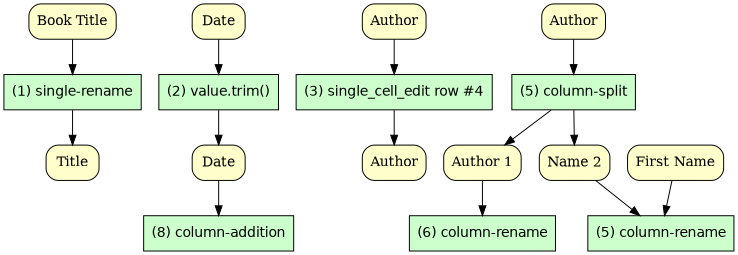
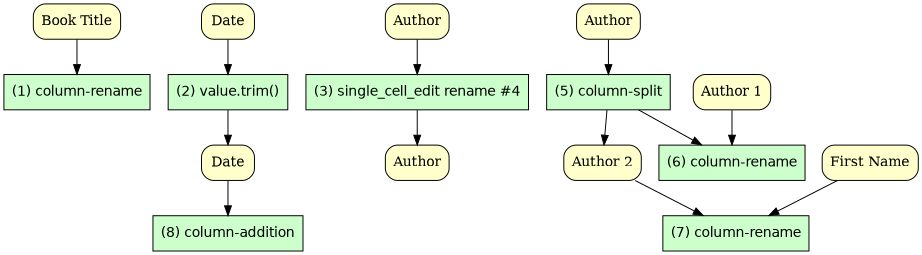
node "(1) single-rename": label "(1) single-rename" -> "(1) column-rename"
node "(3) single_cell_edit row #4": label "(3) single_cell_edit row #4" -> "(3) single_cell_edit rename #4"
edge "(5) column-split" -> "Author 1": now "(5) column-split" -> "(6) column-rename"
node "Title": removed
node "Name 2": label "Name 2" -> "Author 2"
node "(5) column-rename": label "(5) column-rename" -> "(7) column-rename"
